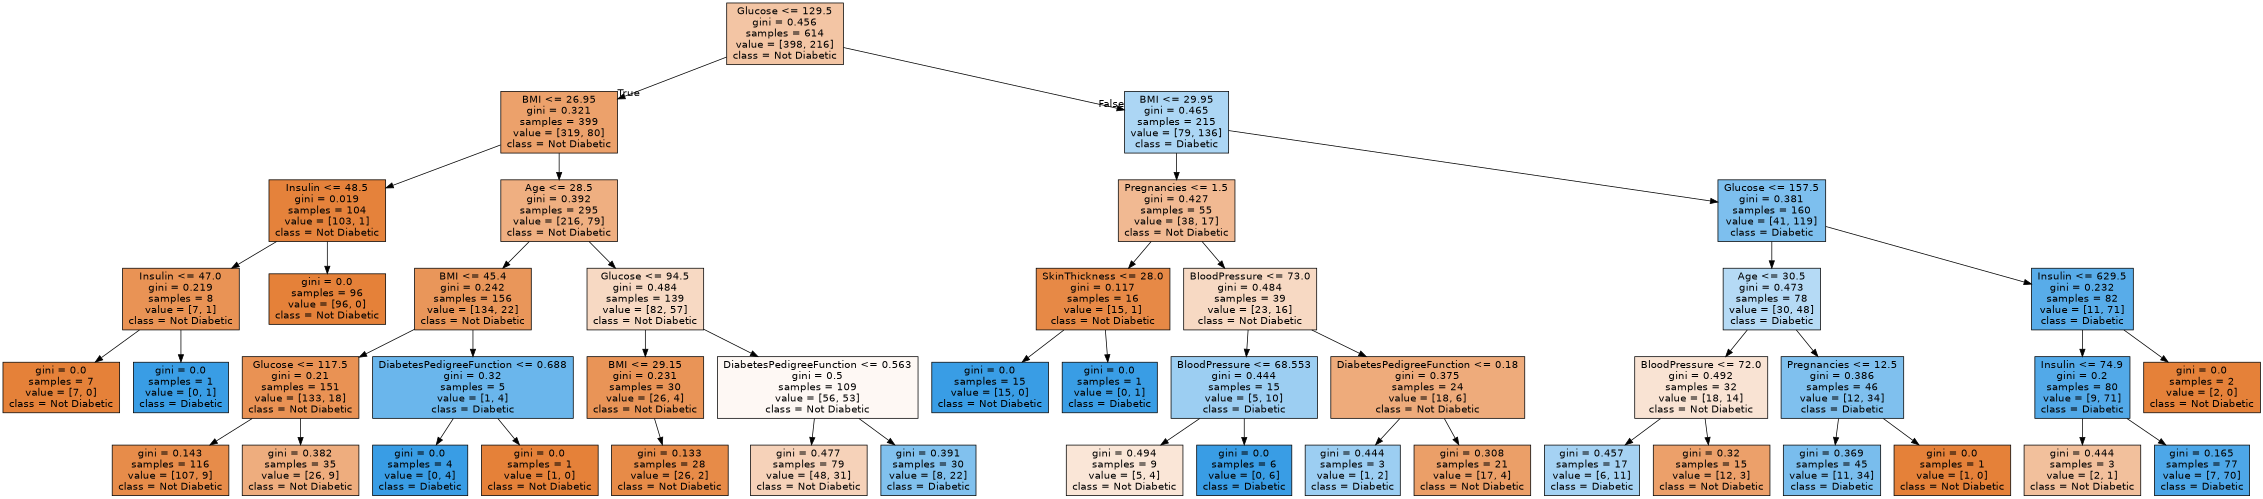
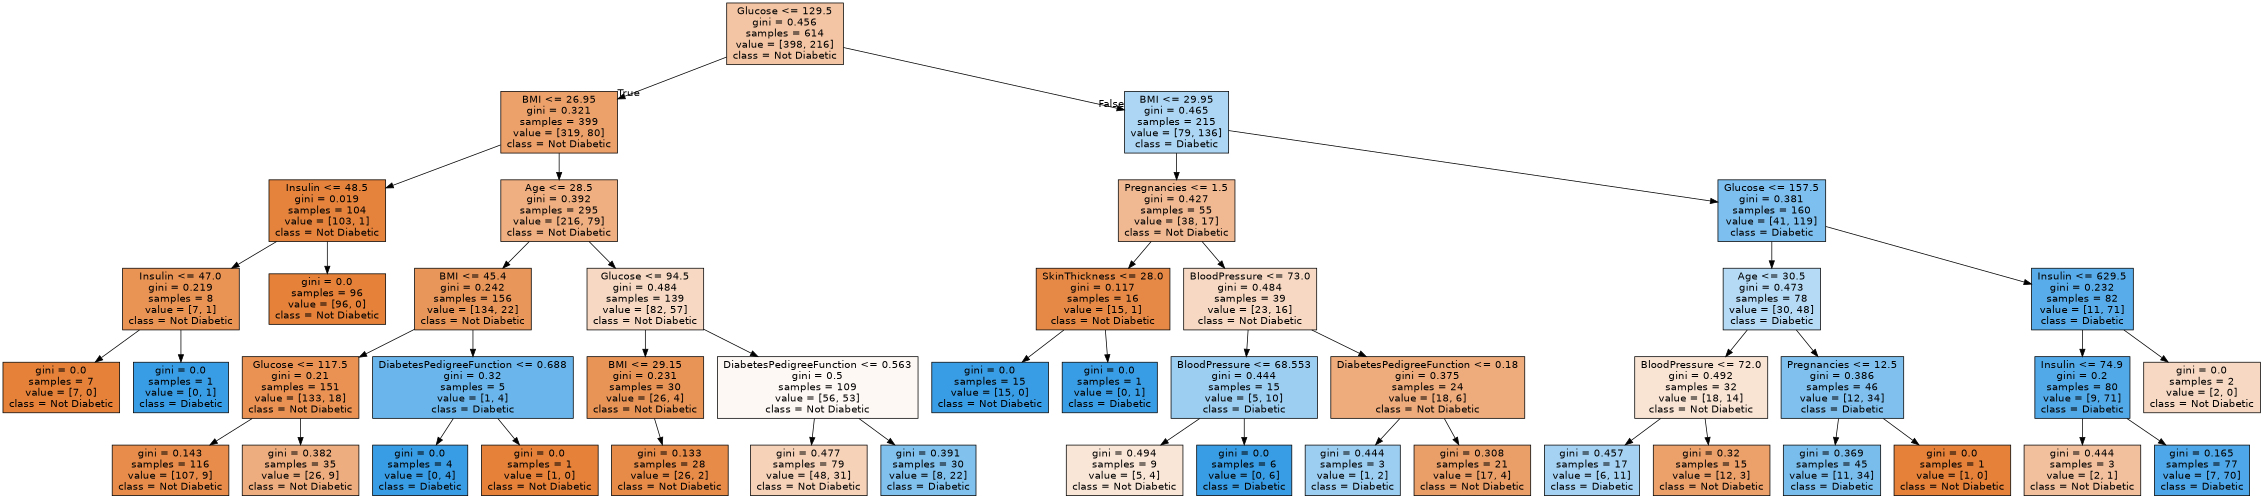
node "gini = 0.0 samples = 2 value = [2, 0] class = Not Diabetic": fillcolor #e58139 -> #f7d9c3
